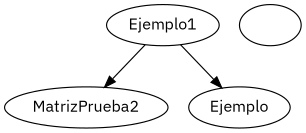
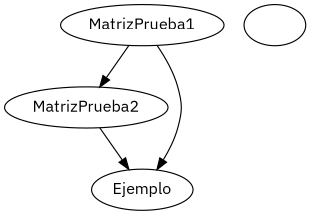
node "Ejemplo1": label "Ejemplo1" -> "MatrizPrueba1"
edge "MatrizPrueba2" -> "Ejemplo": added
